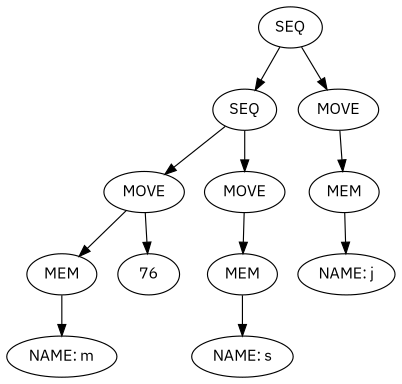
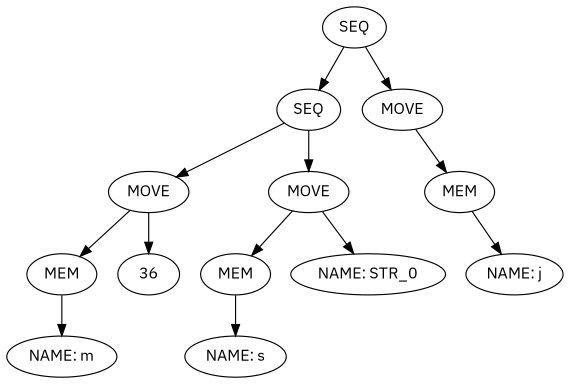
node "76": label "76" -> "36"
node "NAME: STR_0": added
